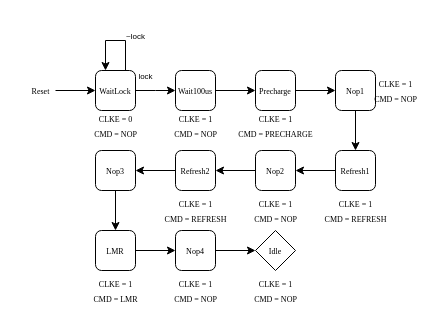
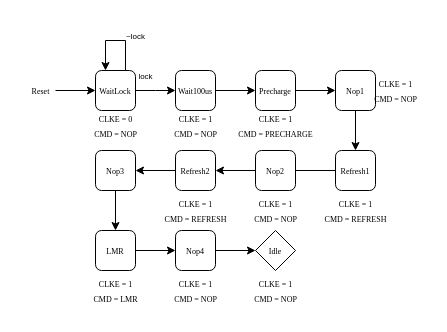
edge "Refresh1" -> "Nop2": arrowhead classic -> none
